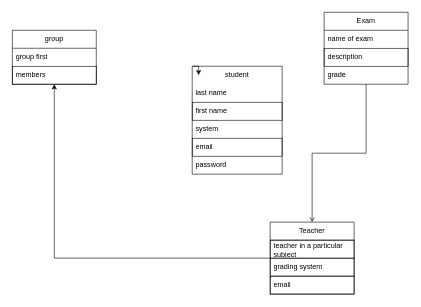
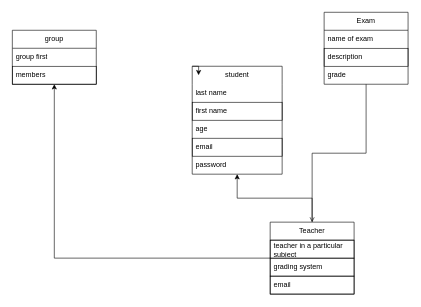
node "system": label "system" -> "age"
edge "Teacher" -> "student": added
